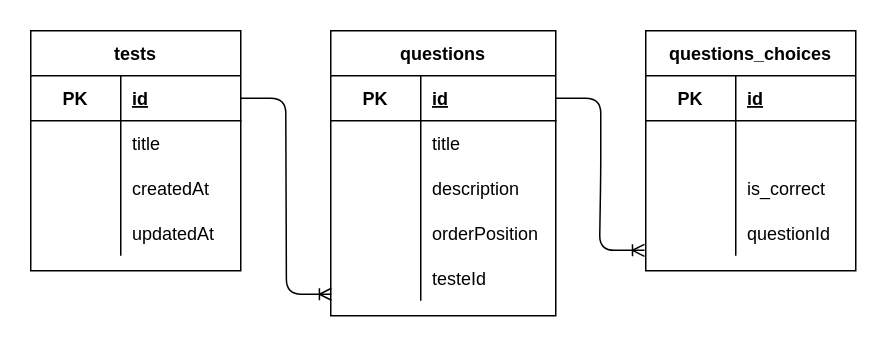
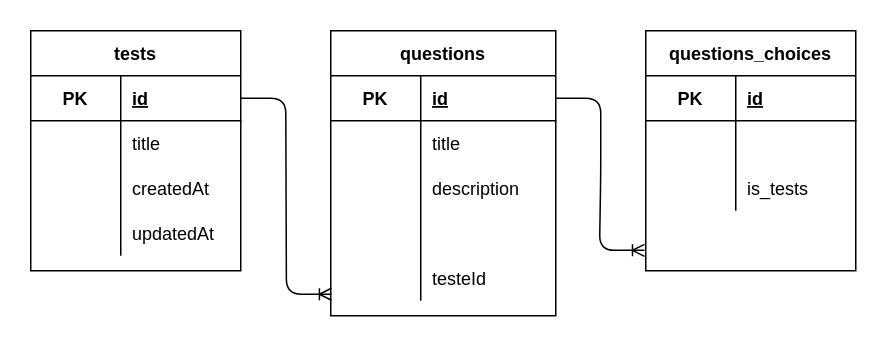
node "is_correct": label "is_correct" -> "is_tests"
node "orderPosition": removed
node "questionId": removed
